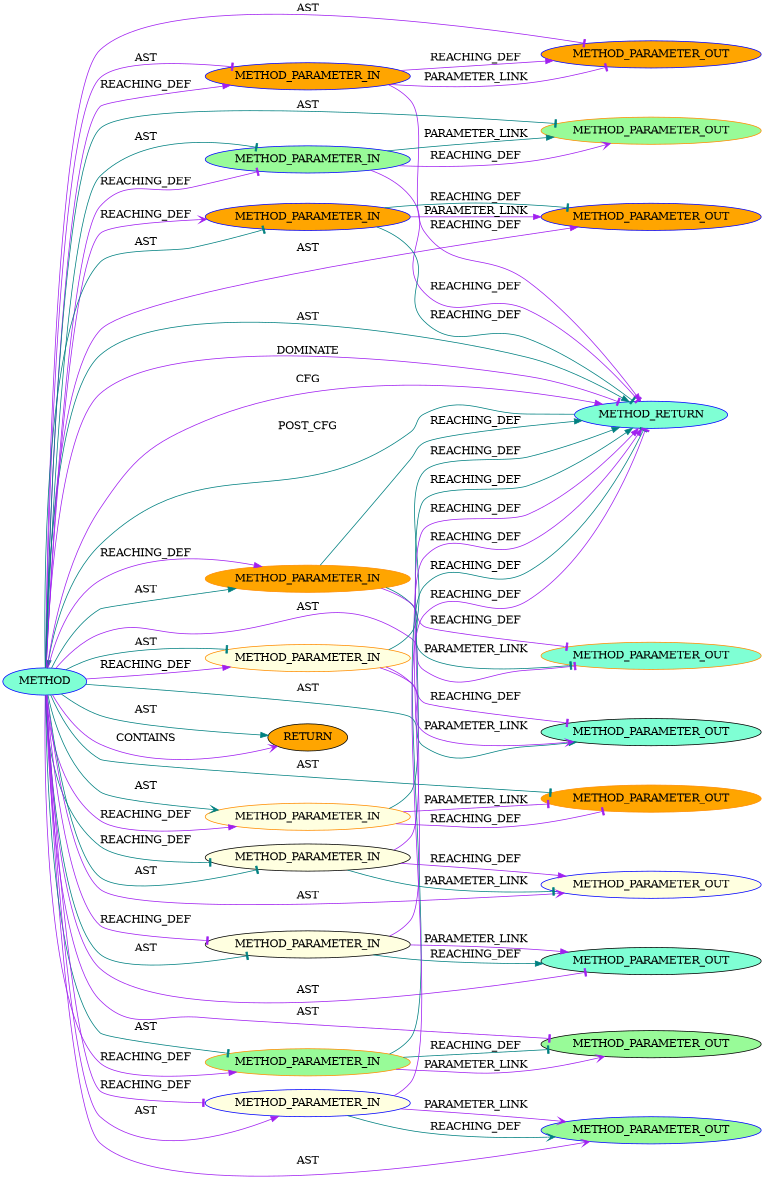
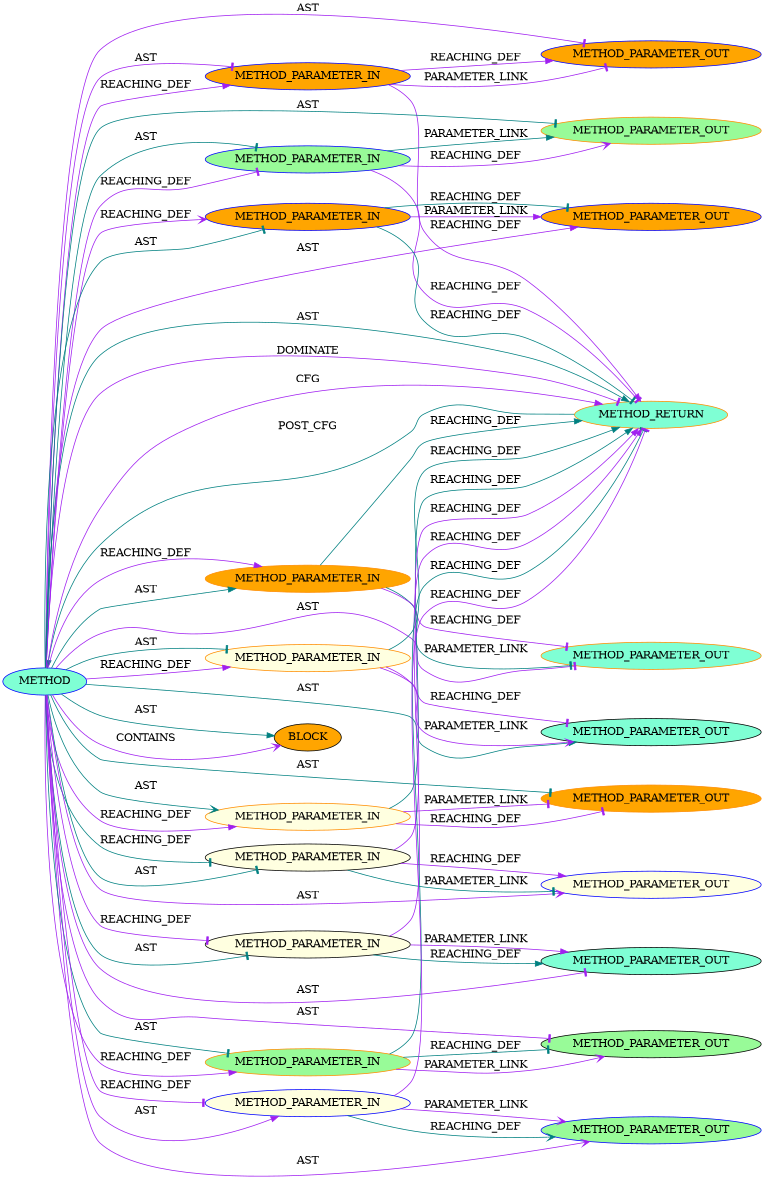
node "METHOD_RETURN": color blue -> darkorange
node "RETURN": label "RETURN" -> "BLOCK"
